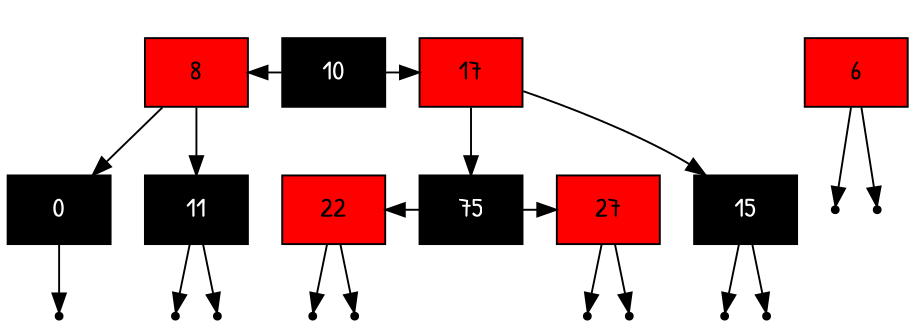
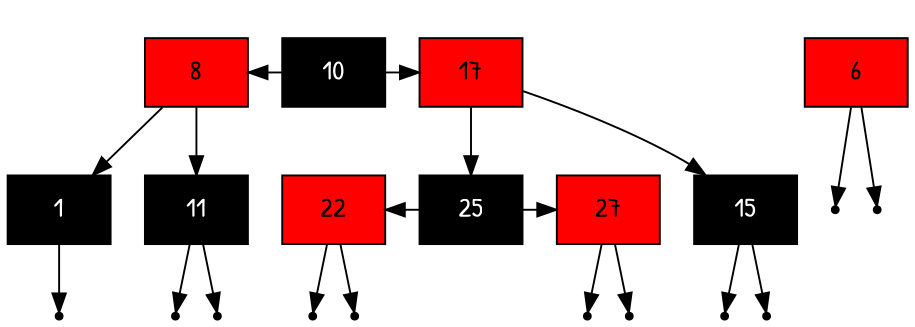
node "0": label "0" -> "1"
node "75": label "75" -> "25"
